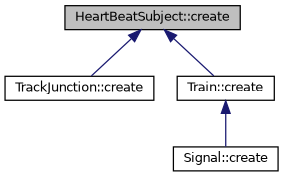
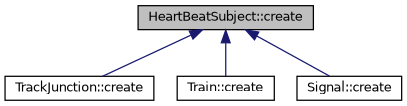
edge "Signal::create" -> "Train::create": now "Signal::create" -> "HeartBeatSubject::create"
